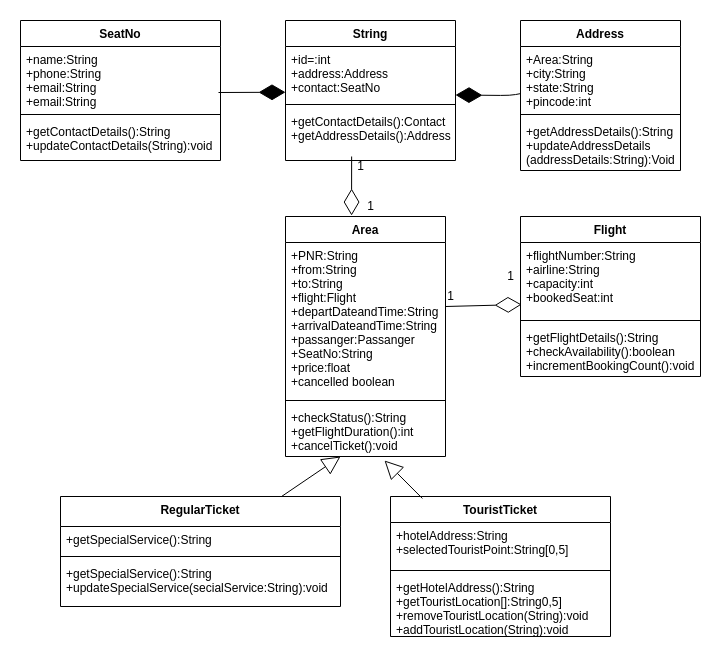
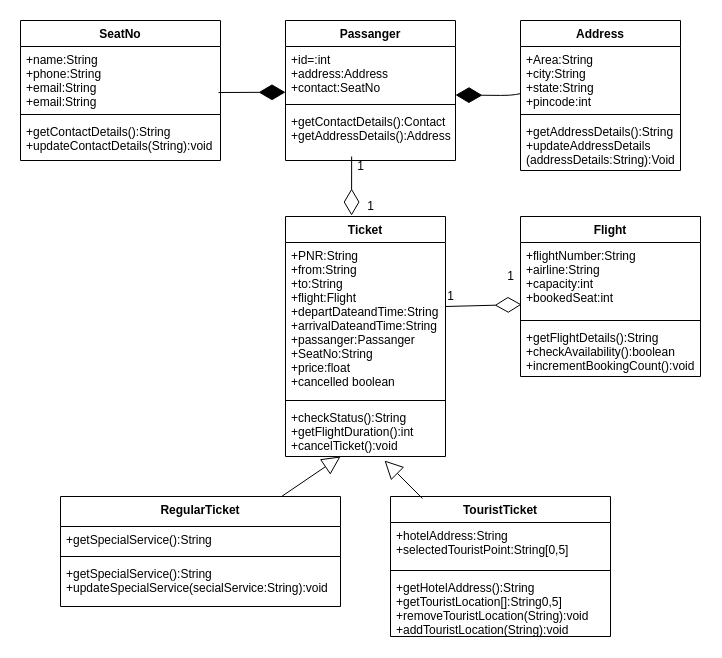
node "String": label "String" -> "Passanger"
node "Area": label "Area" -> "Ticket"
